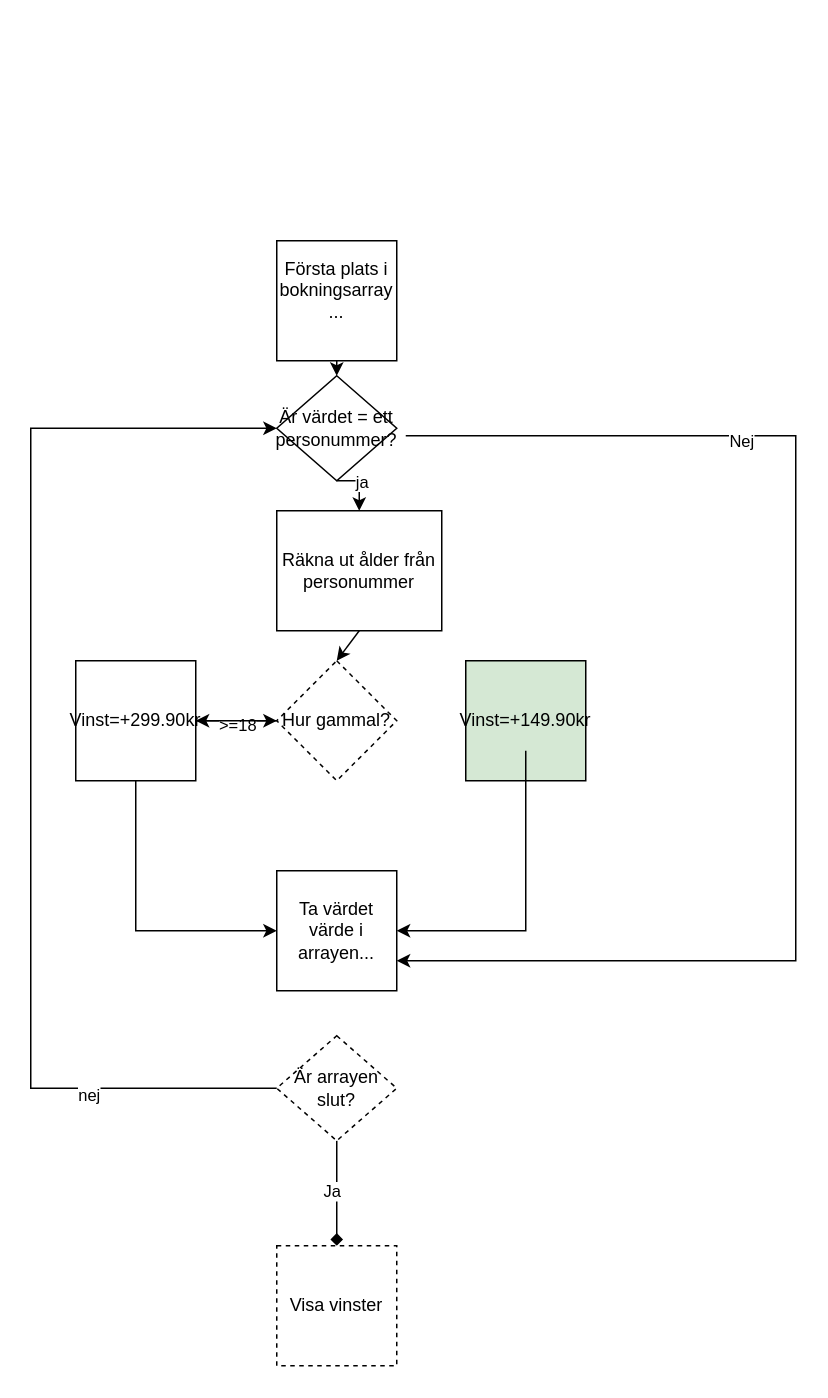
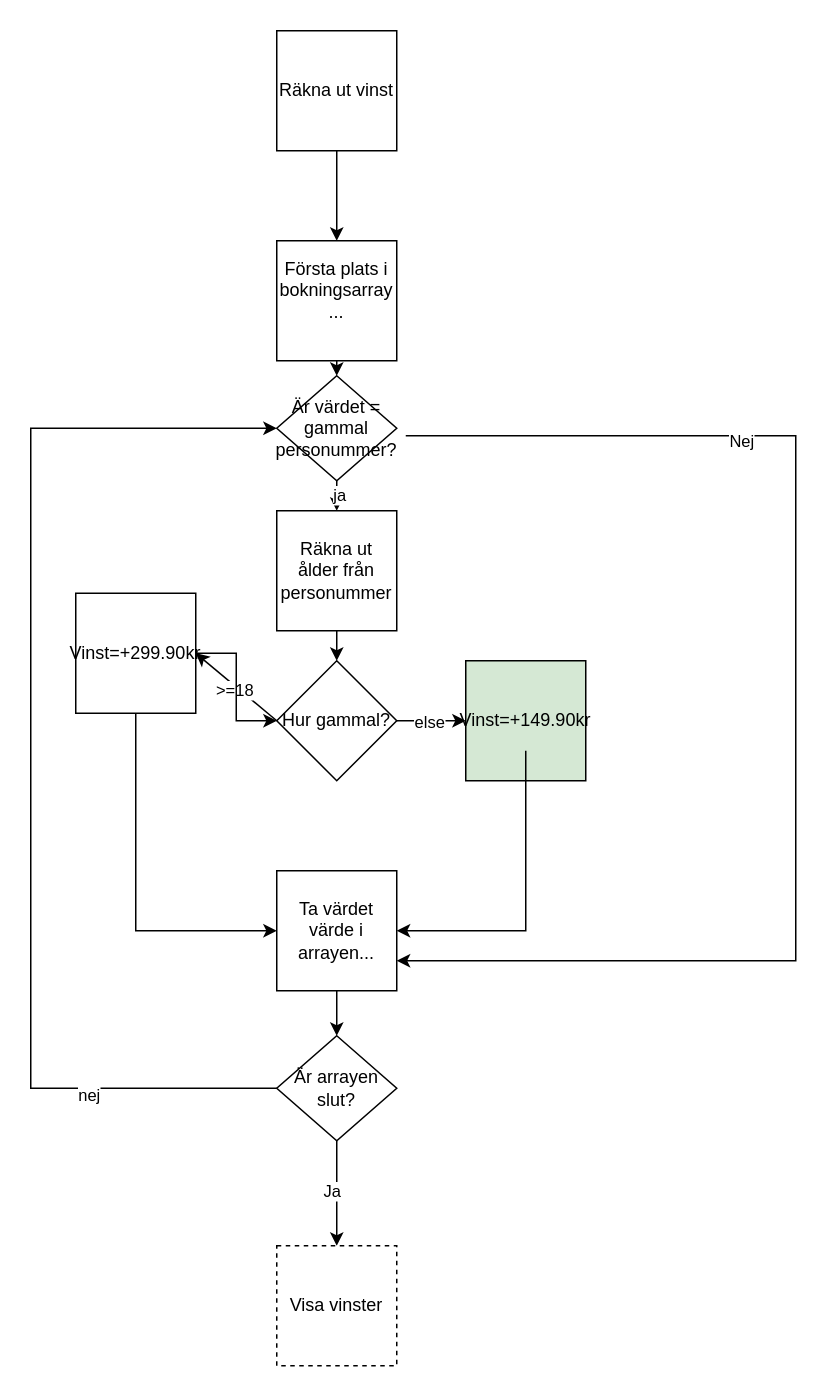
node "Räkna ut vinst": added
edge "Räkna ut vinst" -> "Första plats i bokningsarray ...": added
node "Är värdet = ett personummer?": label "Är värdet = ett personummer?" -> "Är värdet = gammal personummer?"
node "Räkna ut ålder från personummer": size 165x120 -> 120x120
node "Vinst=+299.90kr": moved (136, 721) -> (136, 653)
node "Hur gammal?": style dashed -> solid
edge "Hur gammal?" -> "Vinst=+149.90kr": added, label "else"
edge "Ta värdet värde i arrayen..." -> "Är arrayen slut?": added
node "Är arrayen slut?": style dashed -> solid
edge "Är arrayen slut?" -> "Visa vinster": arrowhead diamond -> classic
